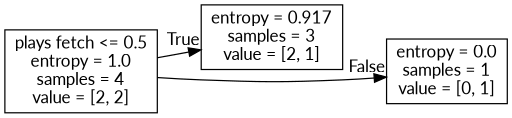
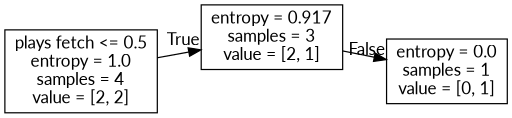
edge "plays fetch <= 0.5 entropy = 1.0 samples = 4 value = [2, 2]" -> "entropy = 0.0 samples = 1 value = [0, 1]": now "entropy = 0.917 samples = 3 value = [2, 1]" -> "entropy = 0.0 samples = 1 value = [0, 1]"
